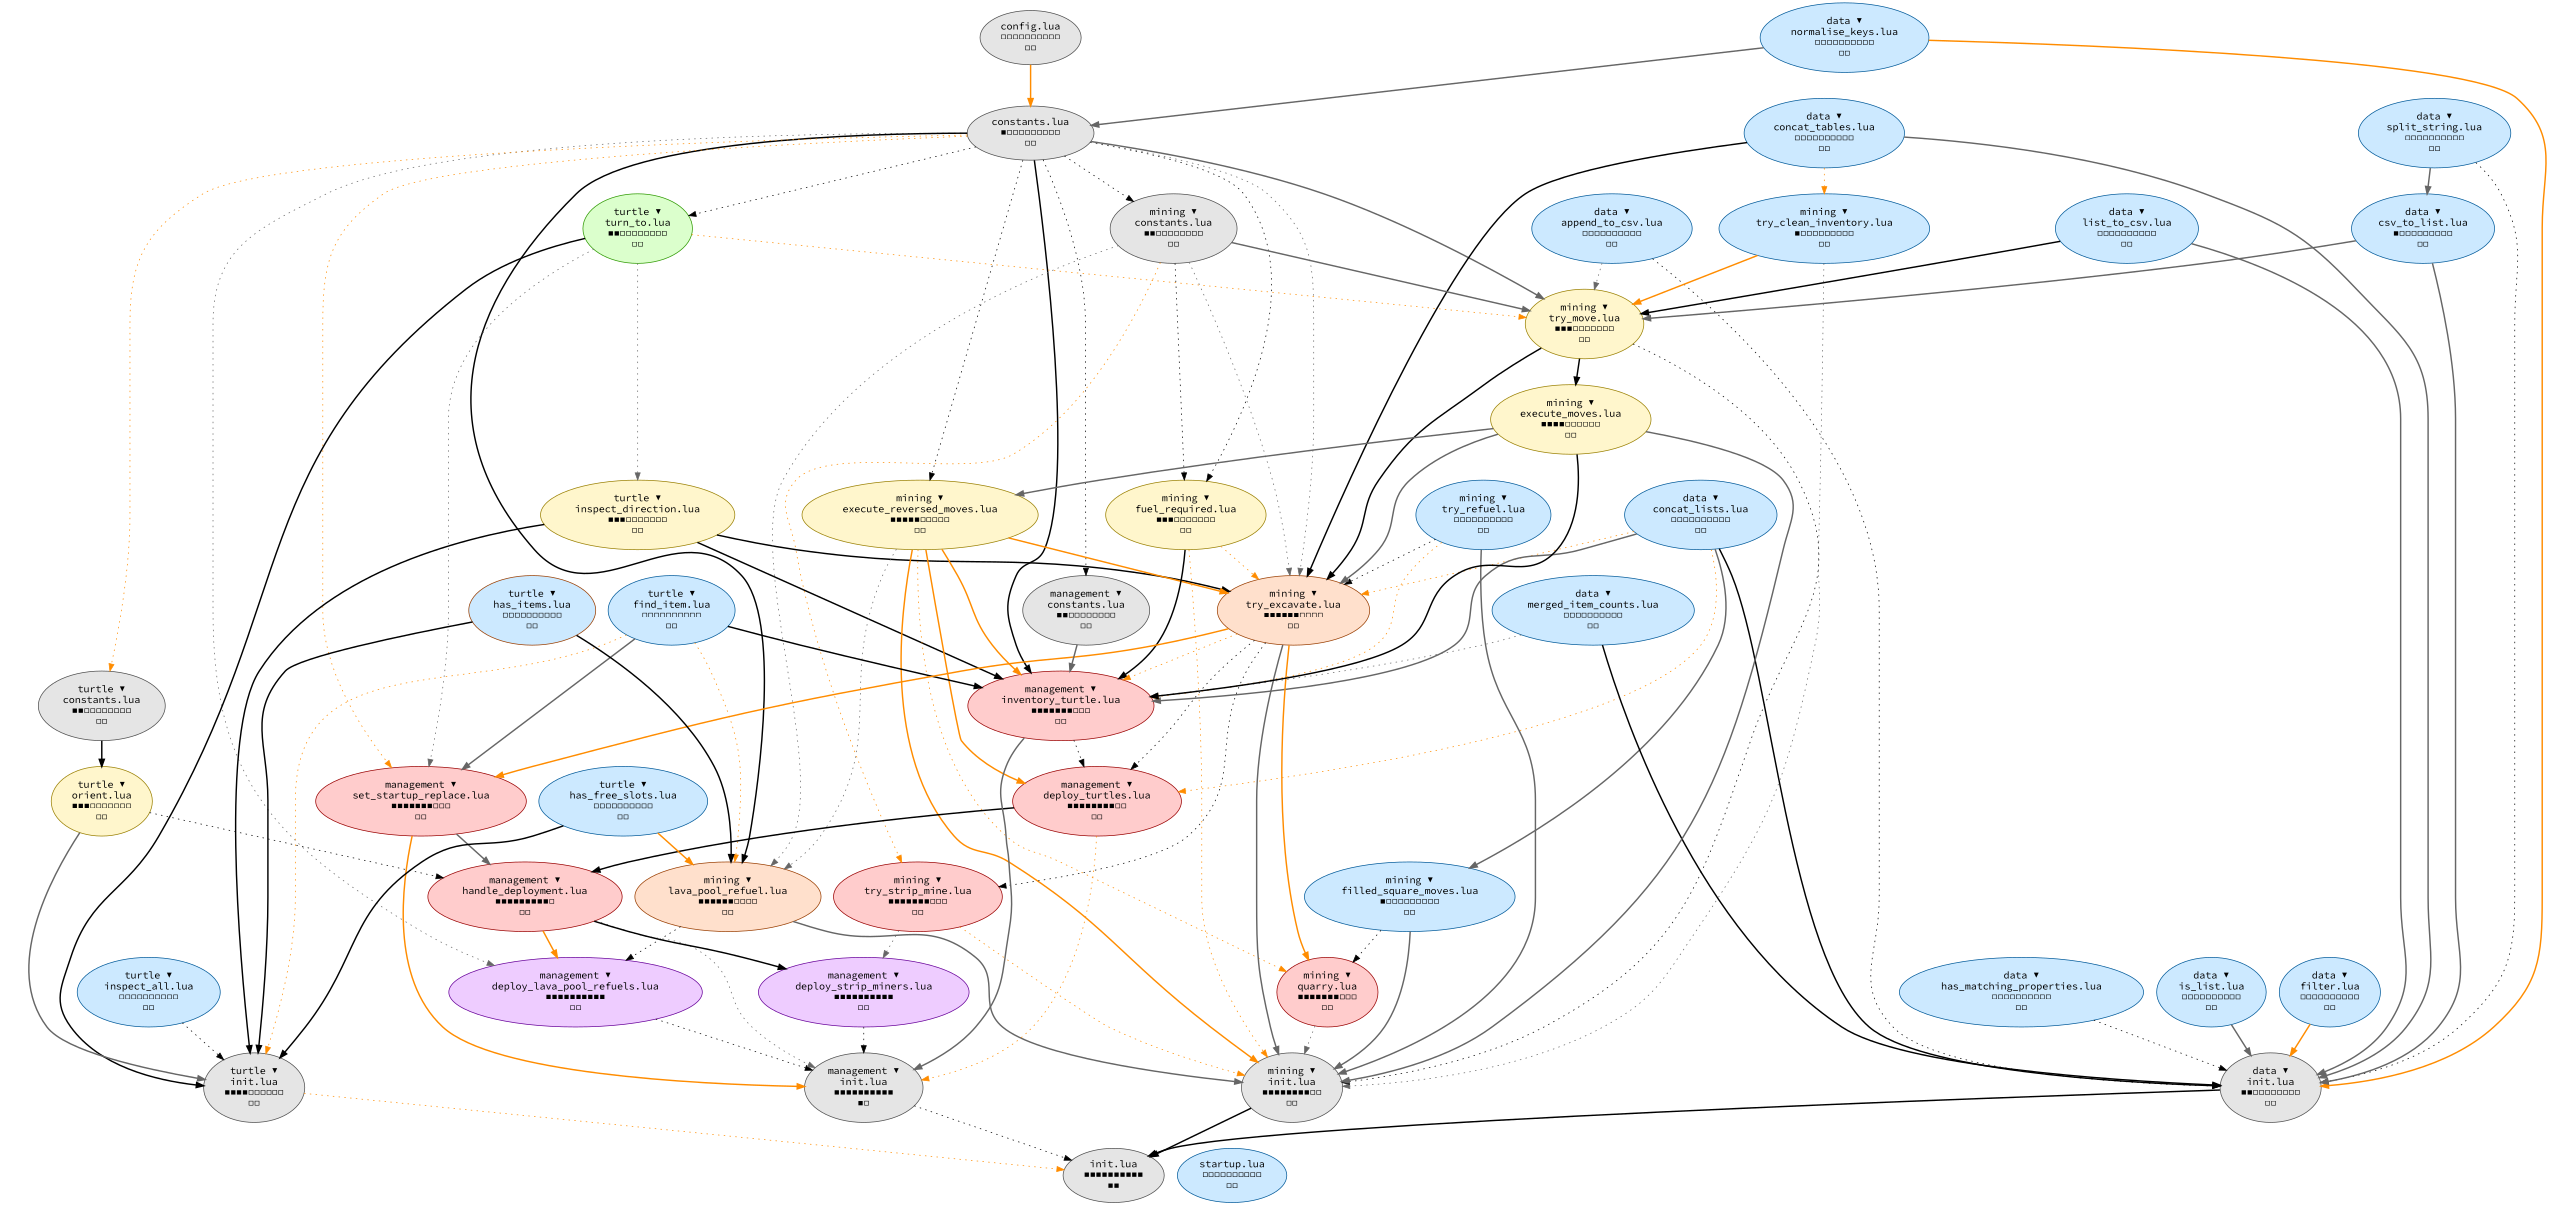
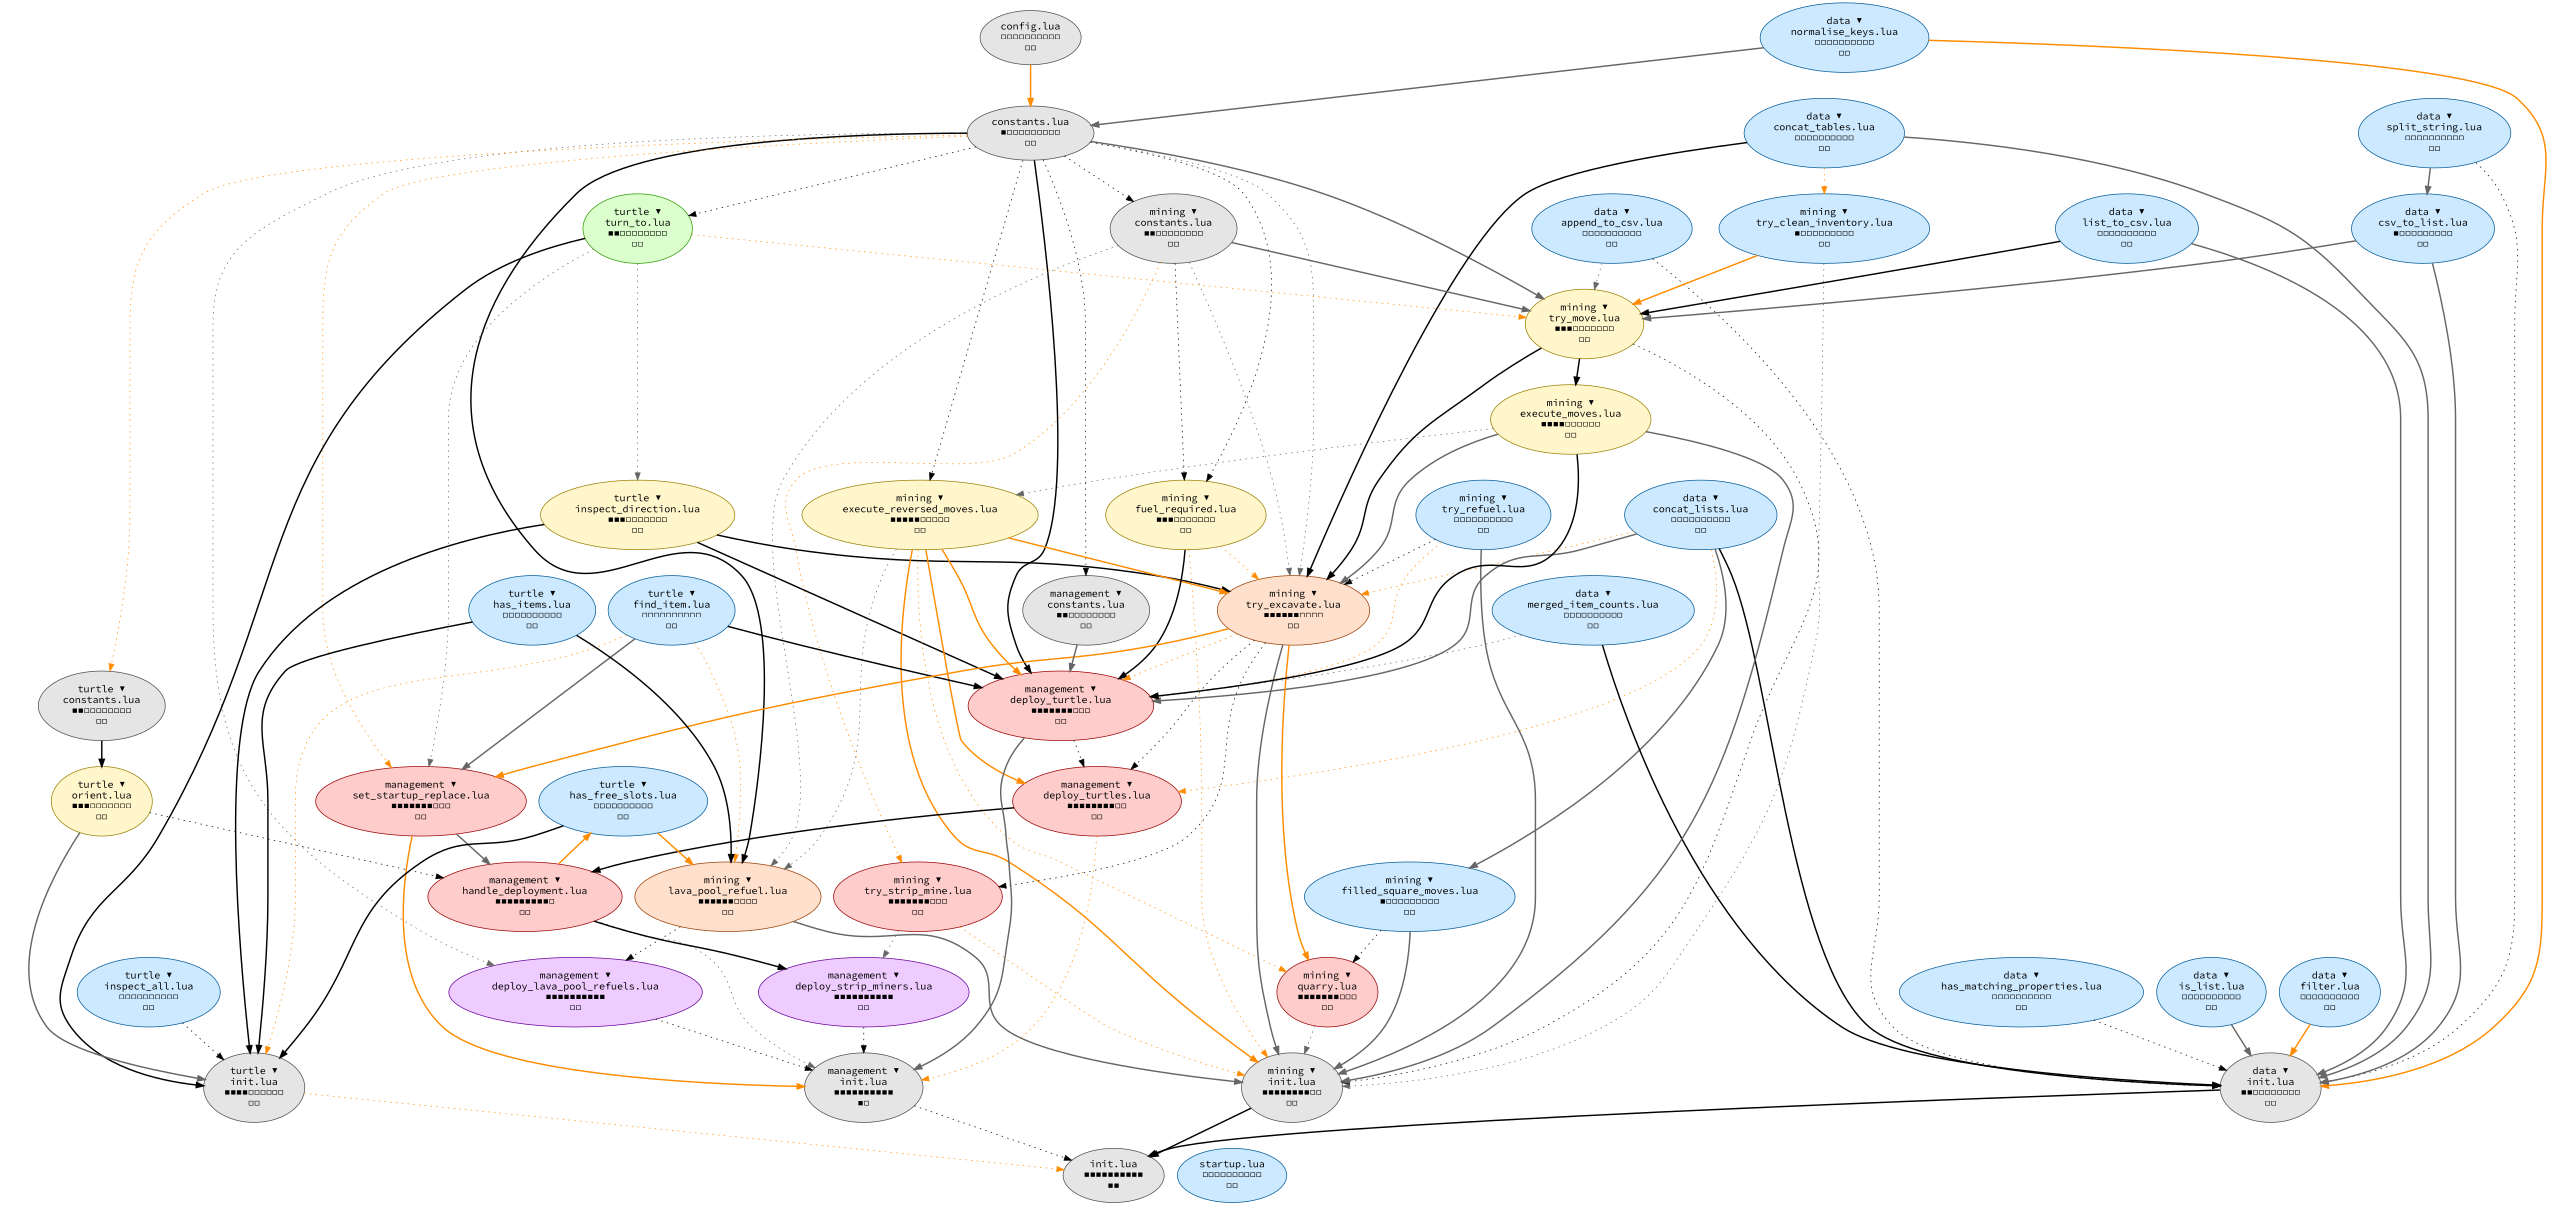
edge "mining ▼ execute_moves.lua ■■■■□□□□□□ □□" -> "mining ▼ execute_reversed_moves.lua ■■■■■□□□□□ □□": style bold -> dotted
node "turtle ▼ has_items.lua □□□□□□□□□□ □□": color #993d00 -> #005999
node "management ▼ inventory_turtle.lua ■■■■■■■□□□ □□": label "management ▼ inventory_turtle.lua ■■■■■■■□□□ □□" -> "management ▼ deploy_turtle.lua ■■■■■■■□□□ □□"
edge "management ▼ handle_deployment.lua ■■■■■■■■■□ □□" -> "management ▼ deploy_lava_pool_refuels.lua ■■■■■■■■■■ □□": now "management ▼ handle_deployment.lua ■■■■■■■■■□ □□" -> "turtle ▼ has_free_slots.lua □□□□□□□□□□ □□"
